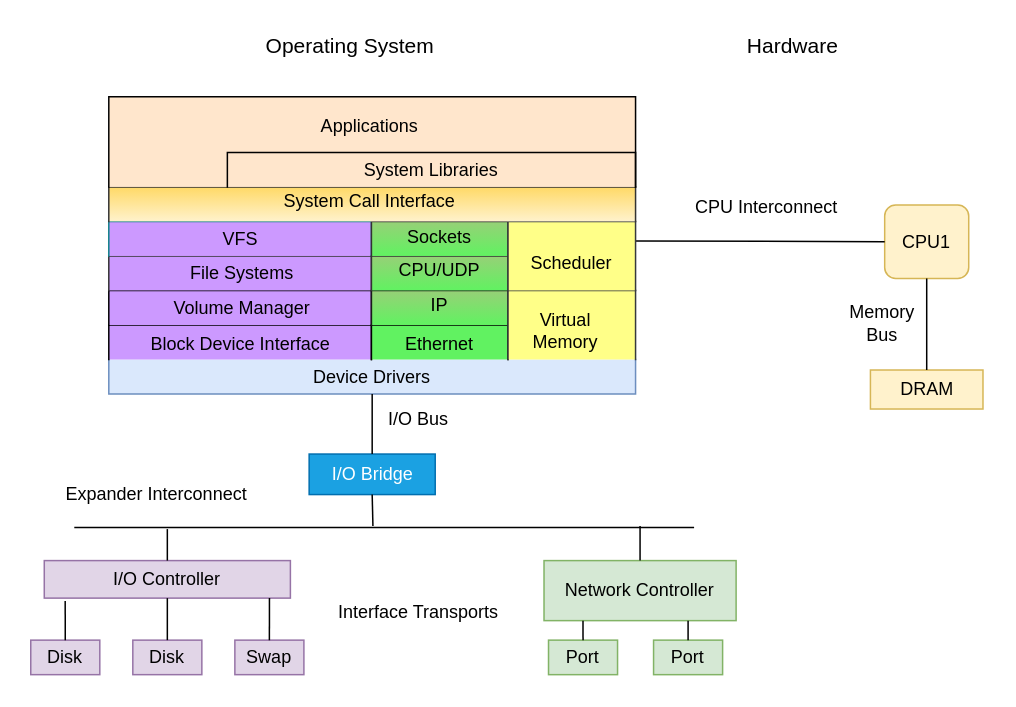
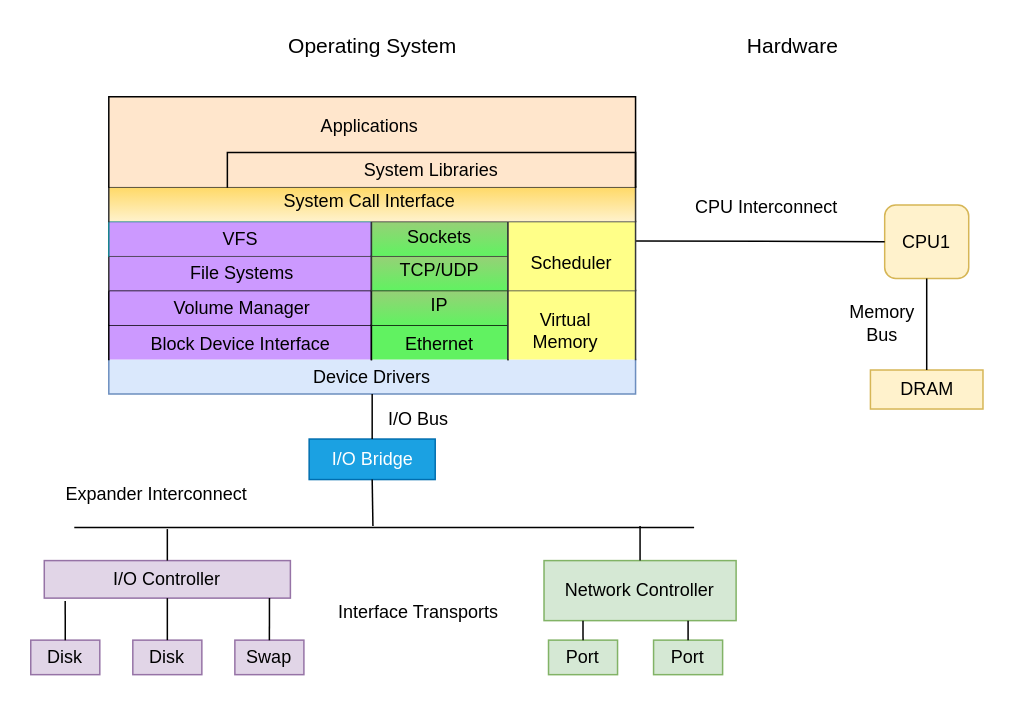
node "Operating System": moved (350, 46) -> (372, 46)
node "CPU/UDP": label "CPU/UDP" -> "TCP/UDP"
node "I/O Bridge": moved (372, 474) -> (372, 459)
